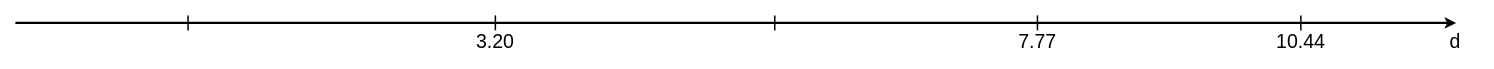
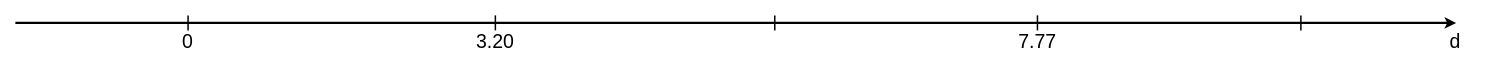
node "0": added
node "10.44": removed
